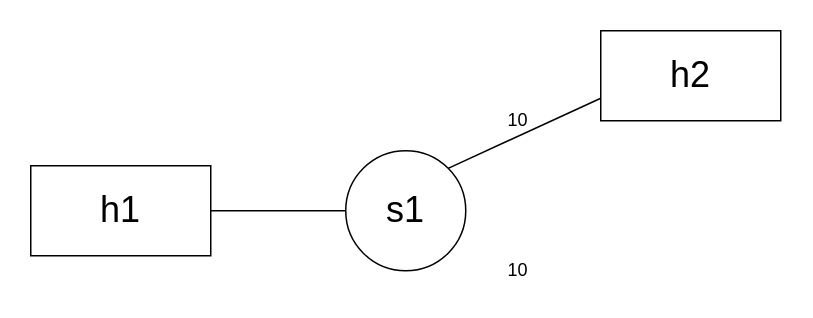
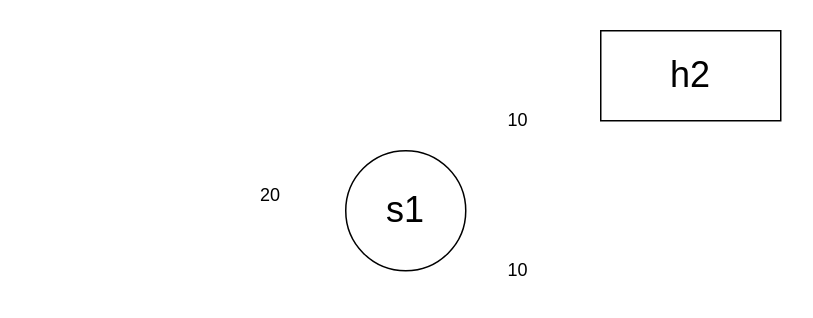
edge "h2" -- "s1": removed
node "20": added
node "h1": removed
edge "h1" -- "s1": removed
